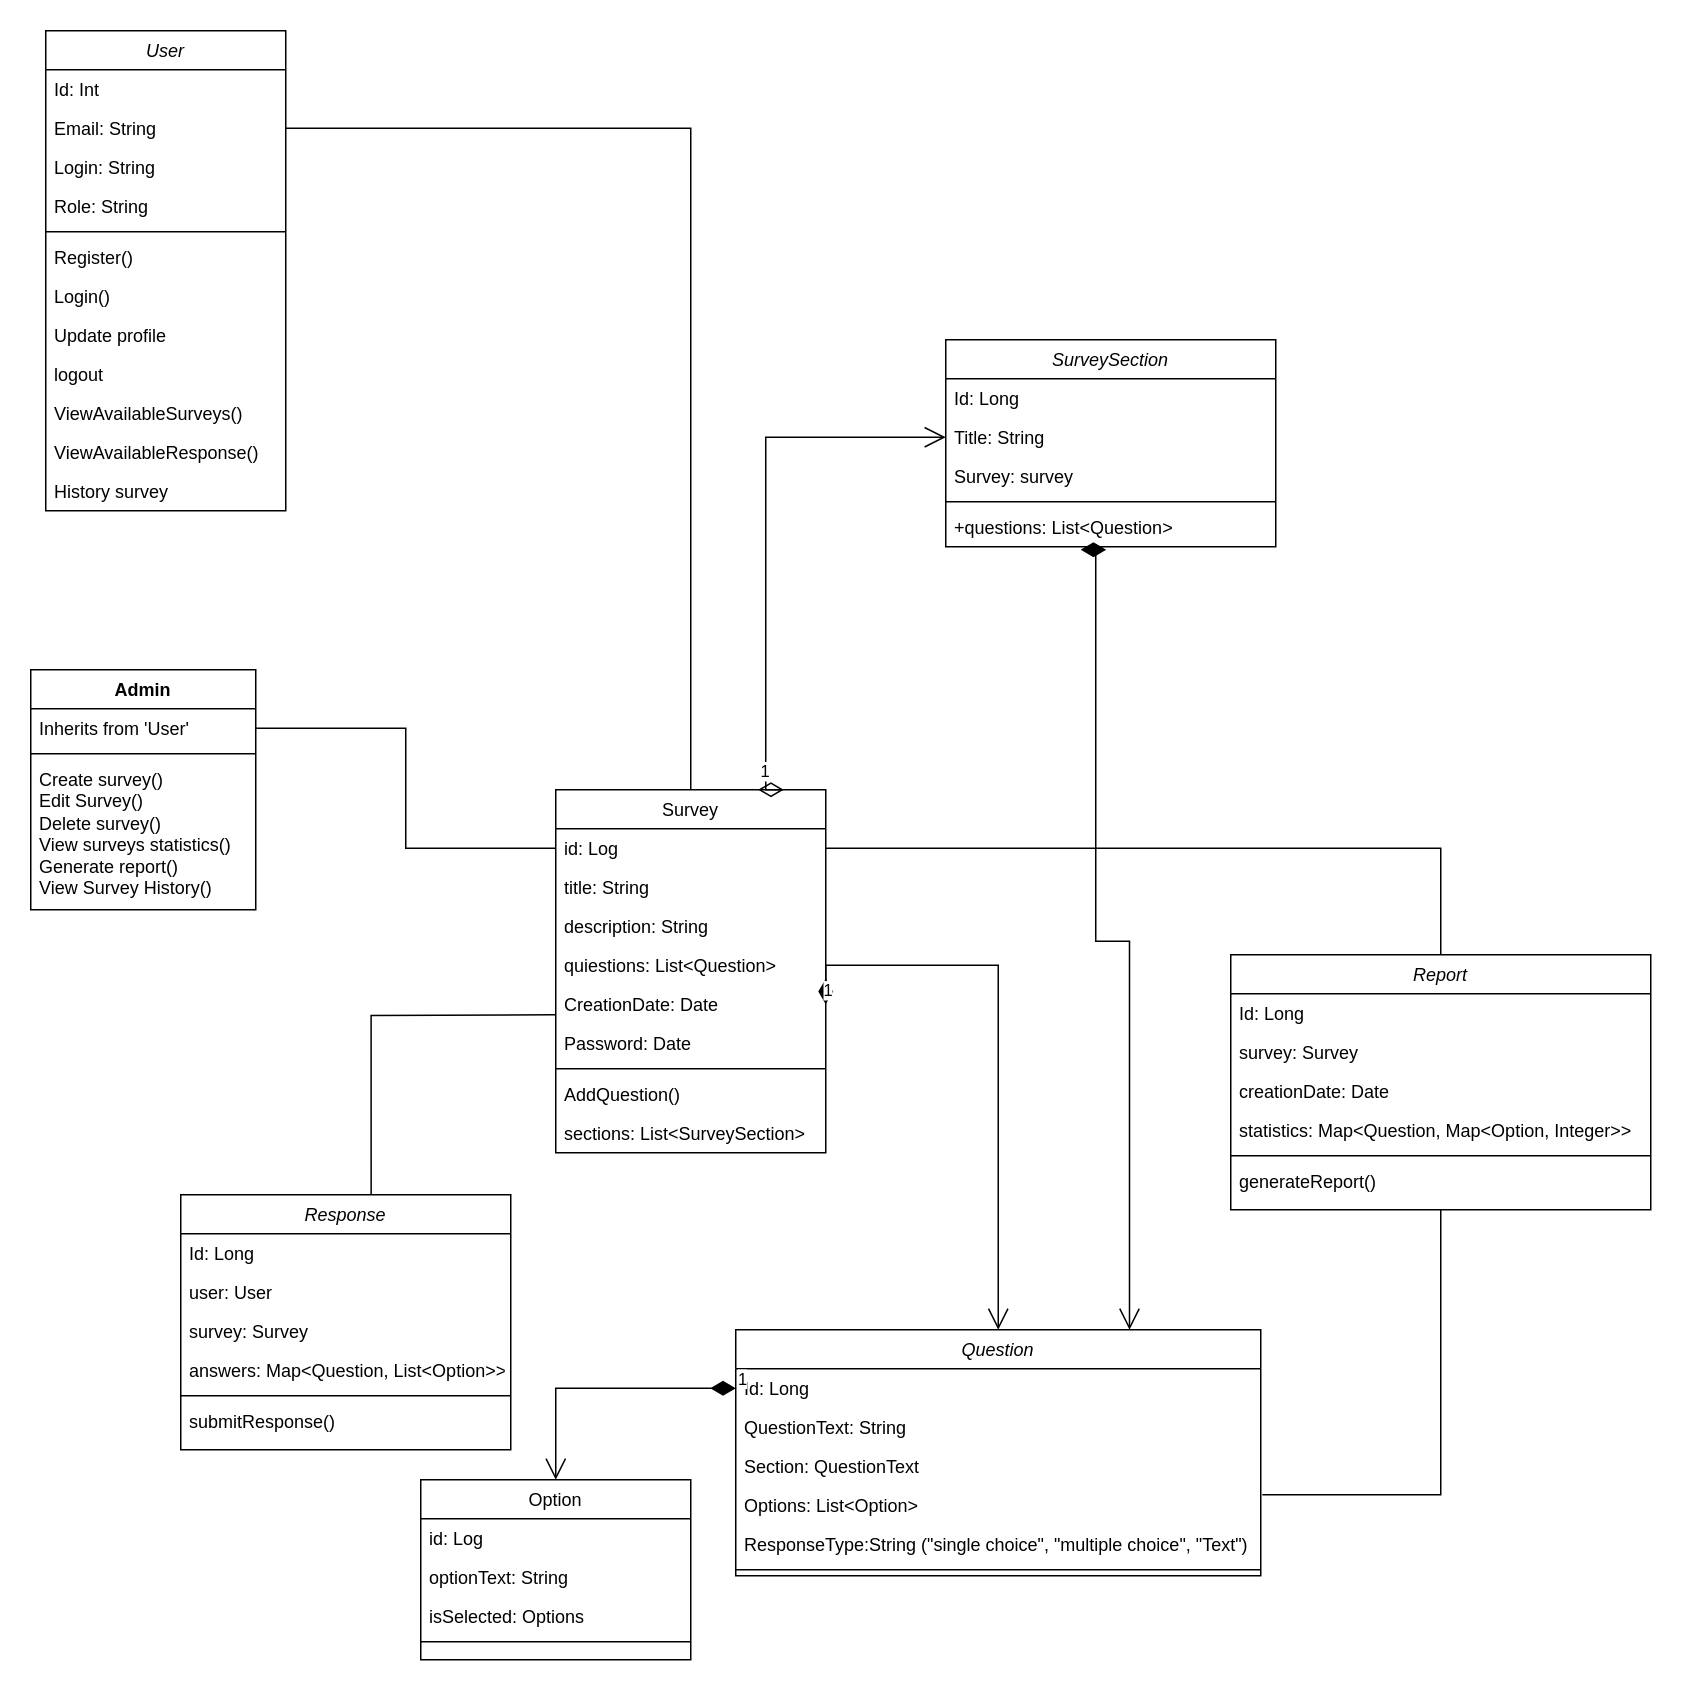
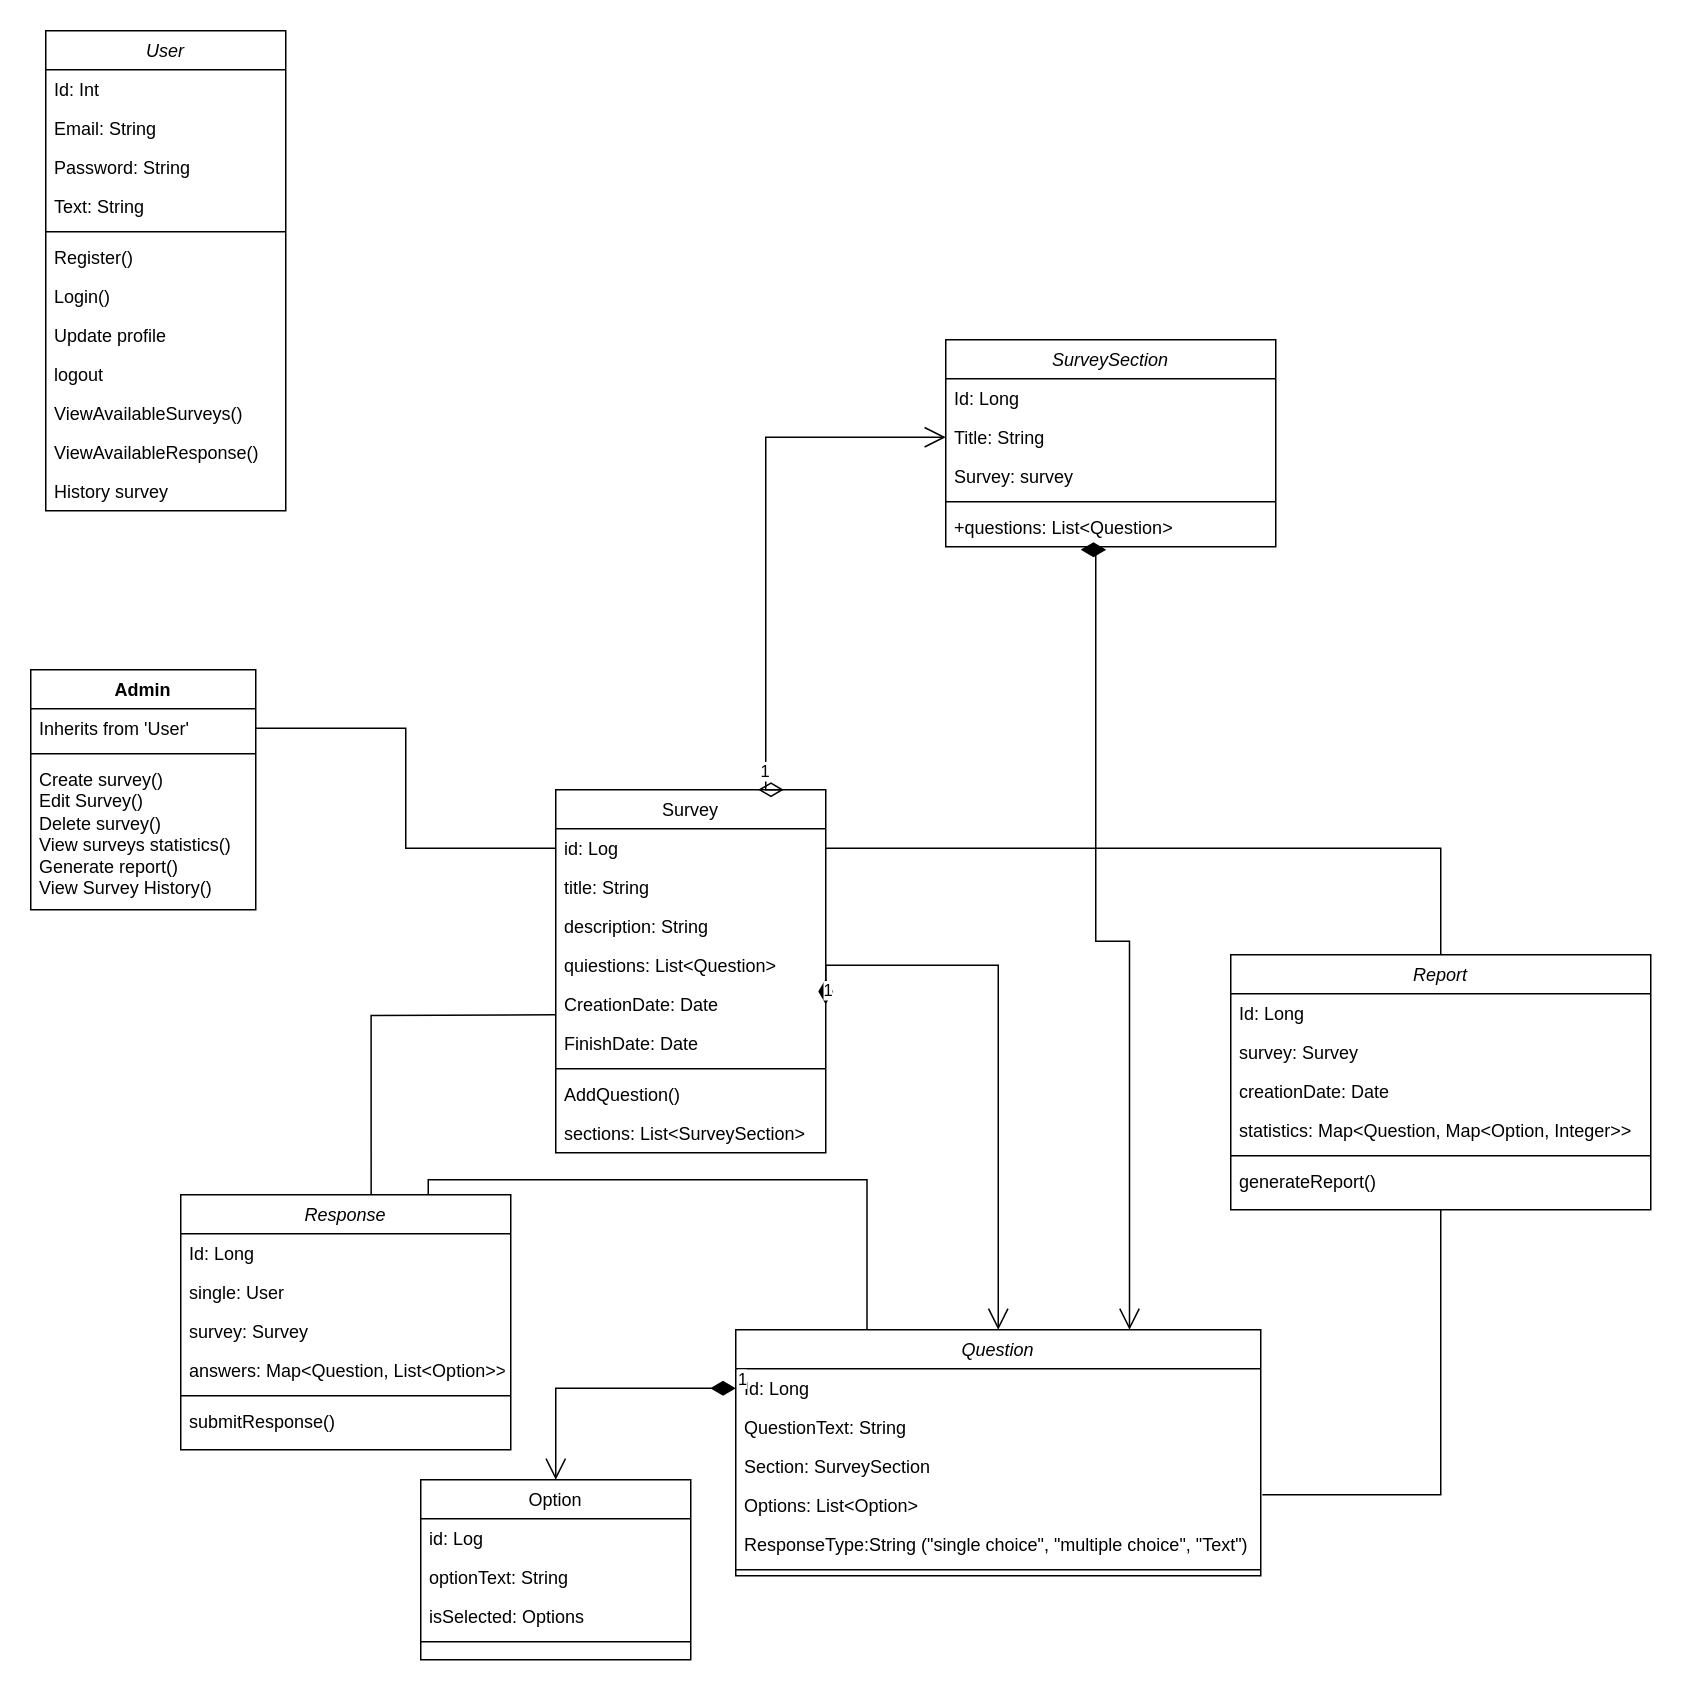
node "Login: String": label "Login: String" -> "Password: String"
node "Role: String": label "Role: String" -> "Text: String"
edge "Email: String" -- "Survey": removed
node "Password: Date": label "Password: Date" -> "FinishDate: Date"
edge "Response" -- "Question": added
node "user: User": label "user: User" -> "single: User"
node "Section: QuestionText": label "Section: QuestionText" -> "Section: SurveySection"
